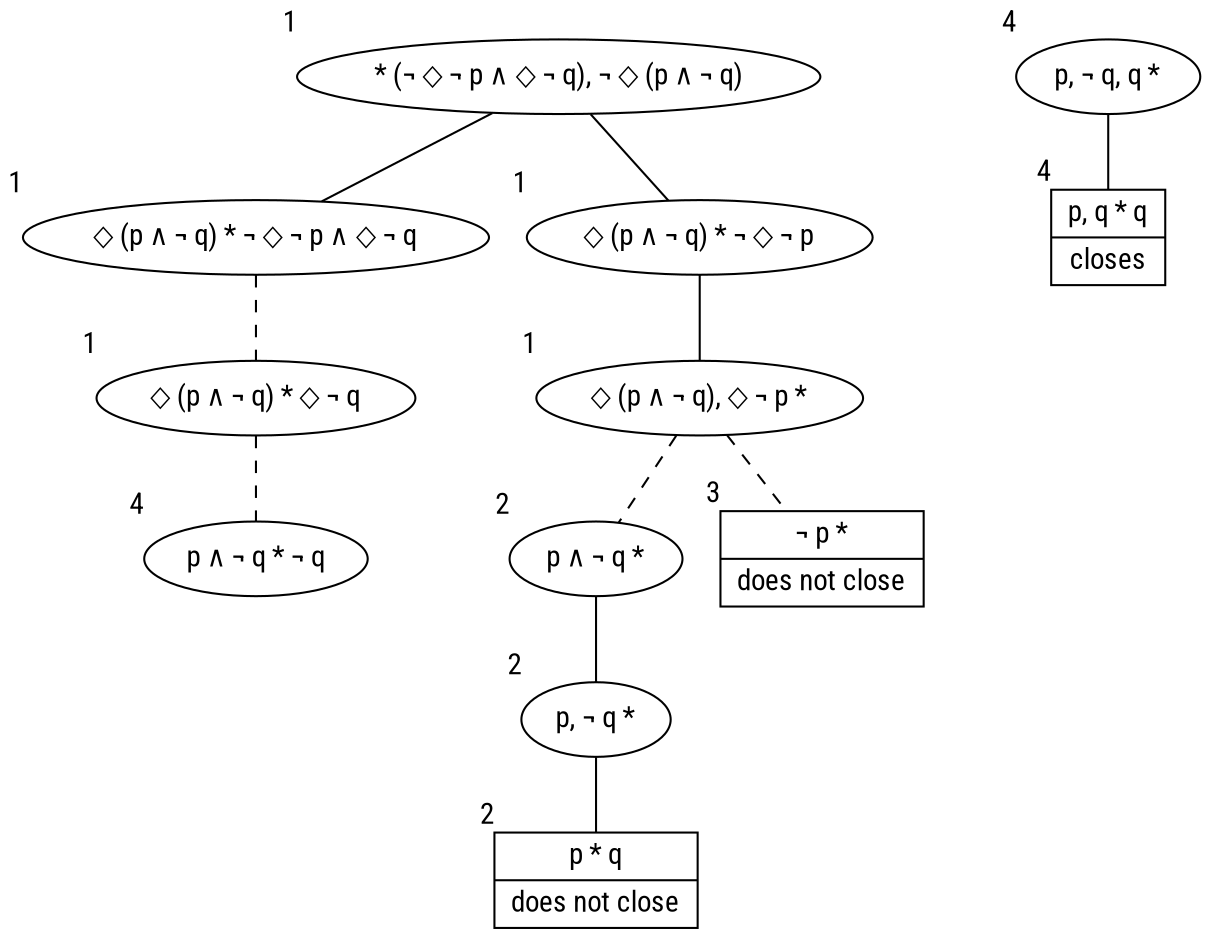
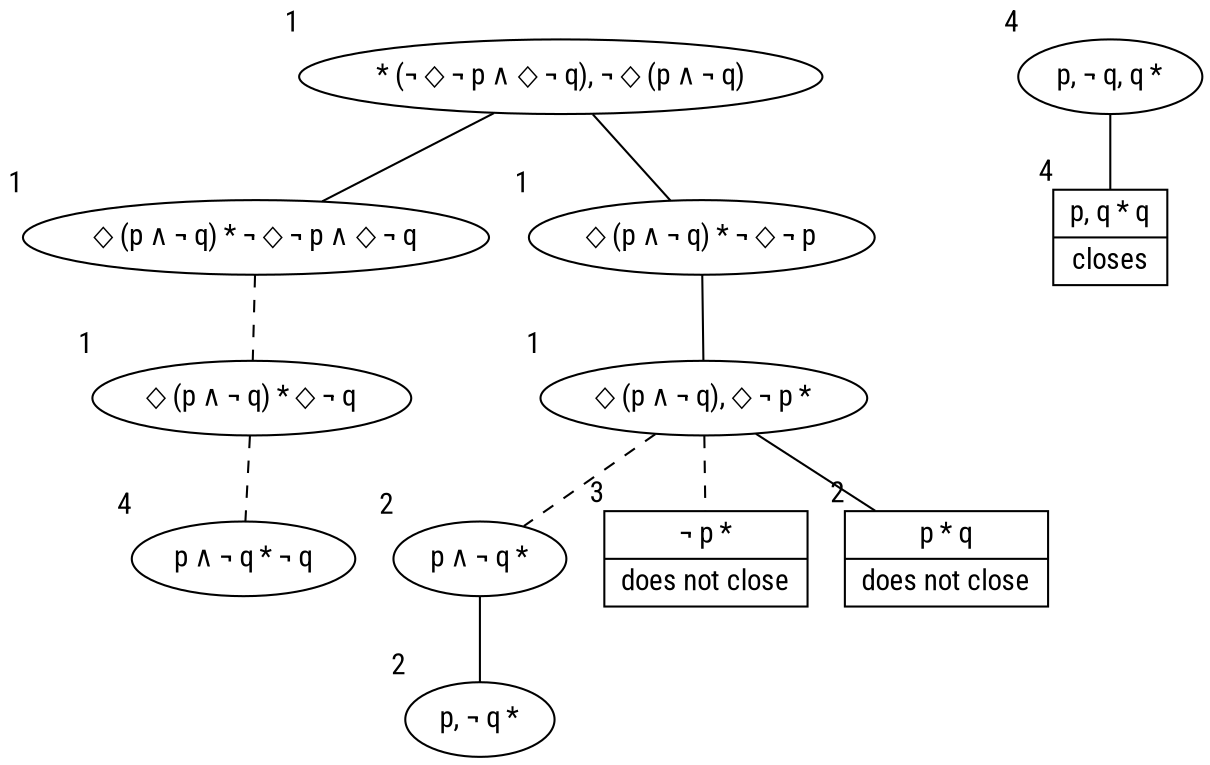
edge "p, ¬ q * 2" -- "p * q": now "◇ (p ∧ ¬ q), ◇ ¬ p * 1" -- "p * q"
